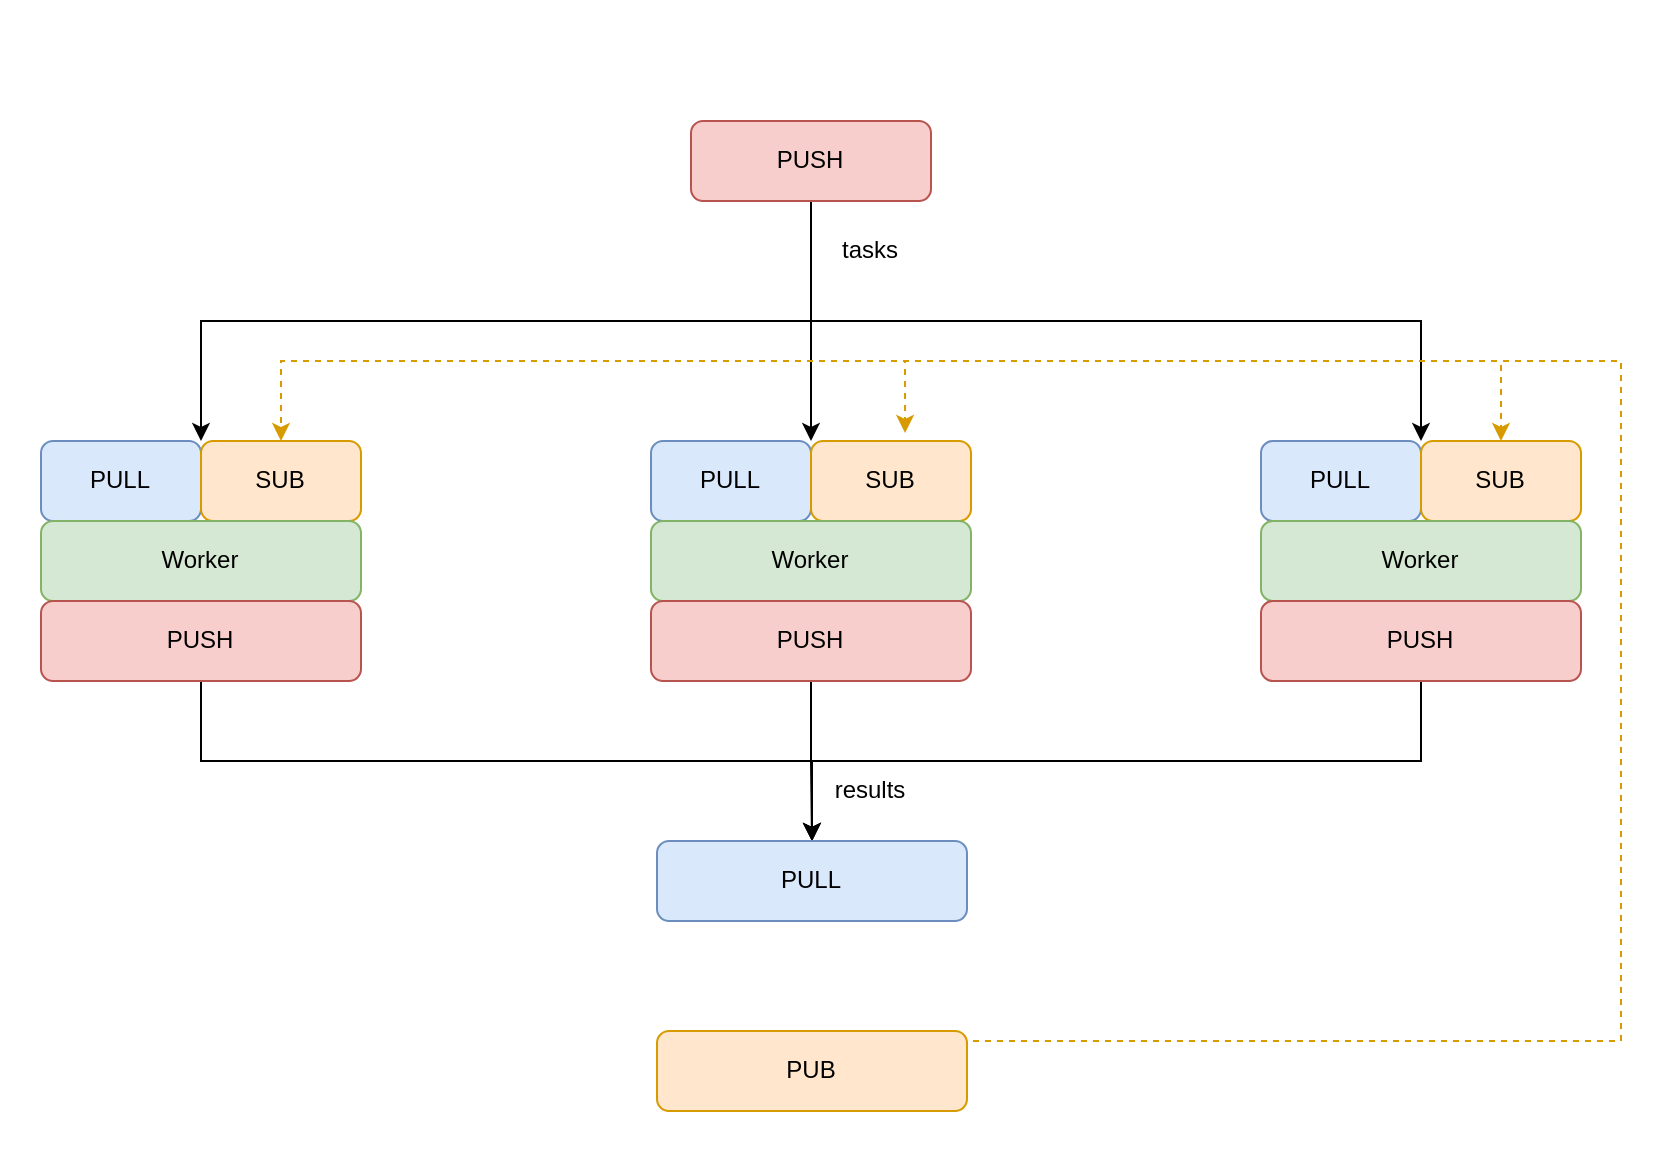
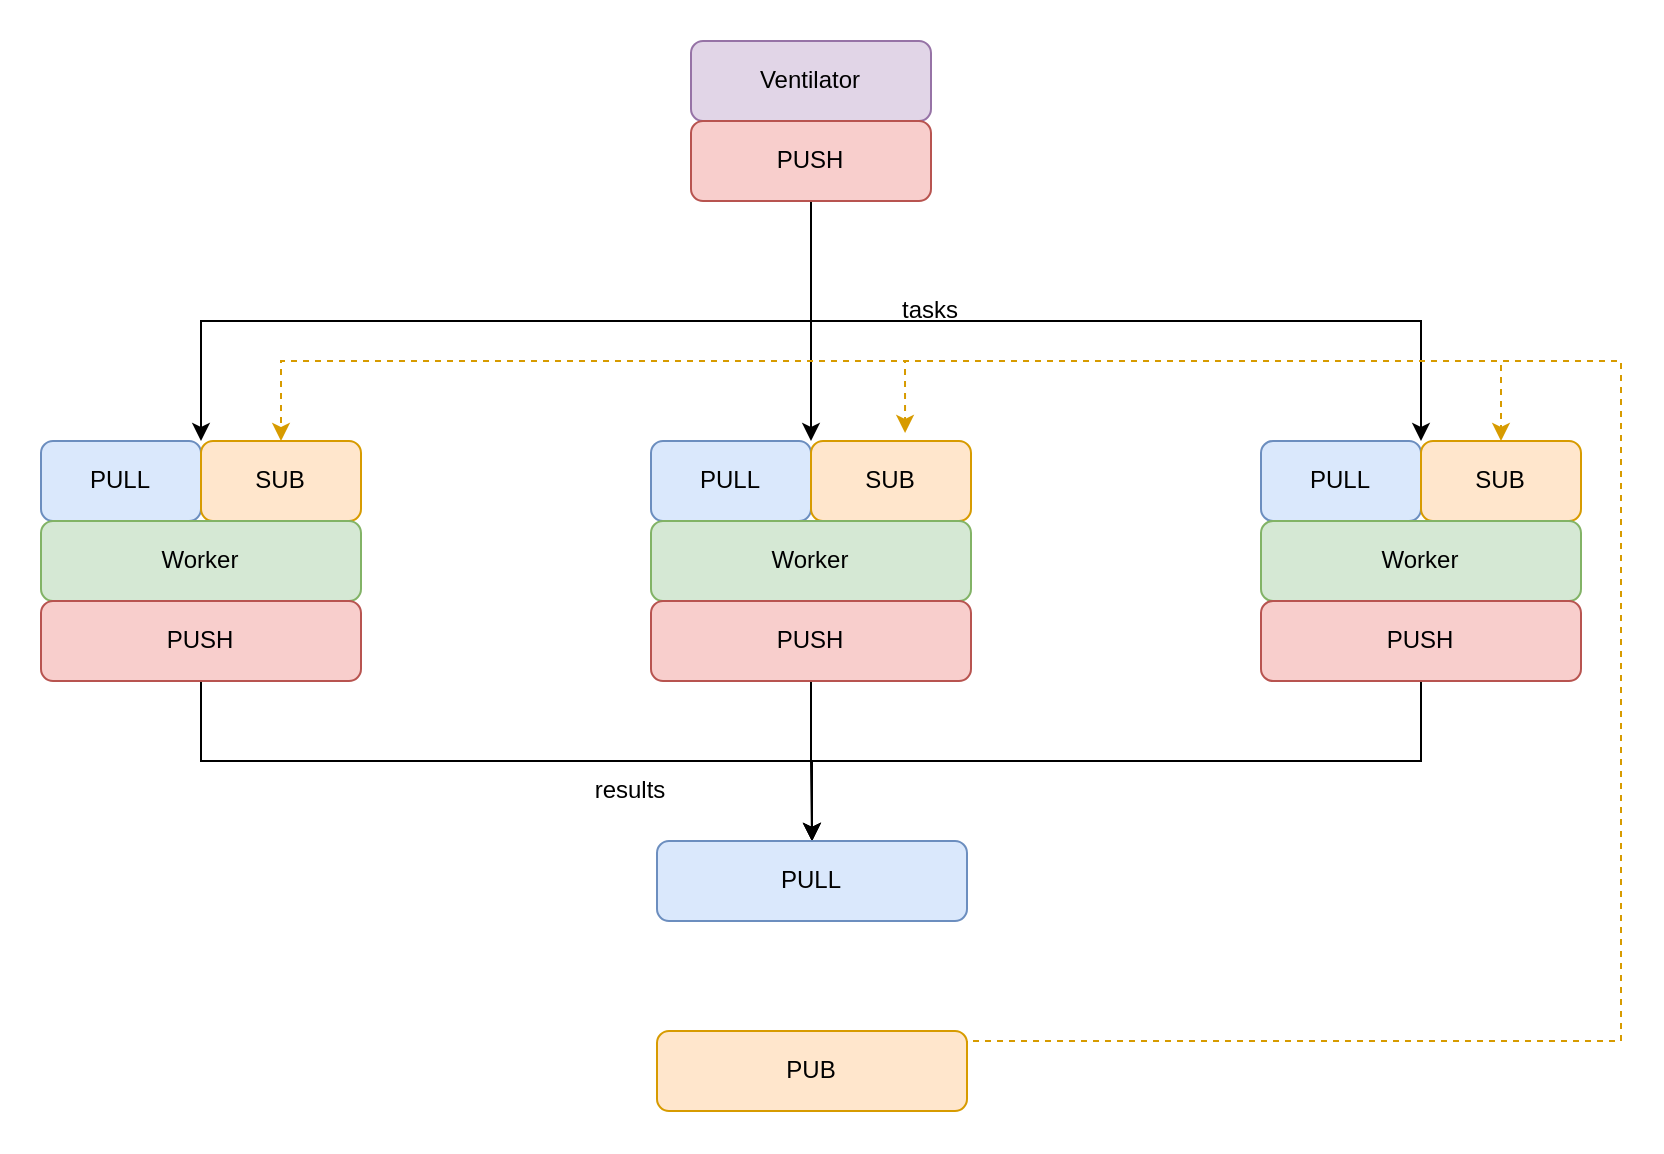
node "Ventilator": added
node "tasks": moved (871, 251) -> (931, 311)
node "results": moved (871, 791) -> (631, 791)
